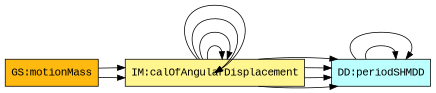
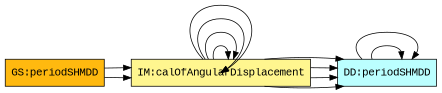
node "GS:motionMass": label "GS:motionMass" -> "GS:periodSHMDD"
